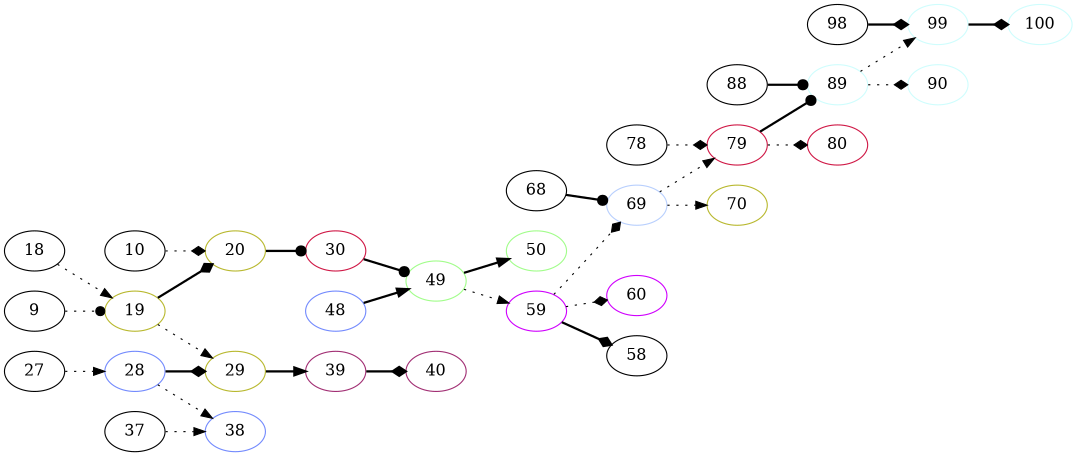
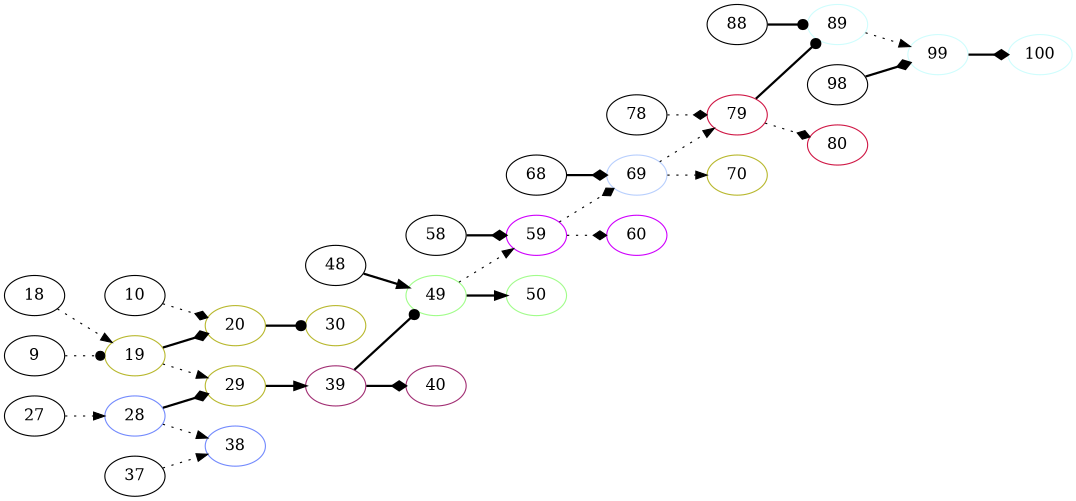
node "90": removed
edge "68" -> "69": arrowhead dot -> diamond
node "30": color #cf1745 -> #b8b82e
edge "30" -> "49": now "39" -> "49"
node "48": color #738afd -> black
edge "59" -> "58": reversed
